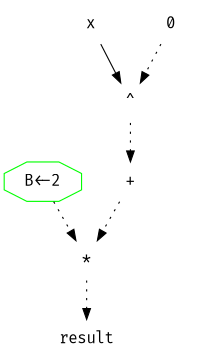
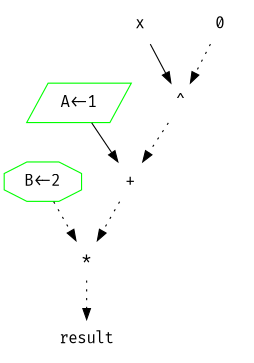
node "A<-1": added
